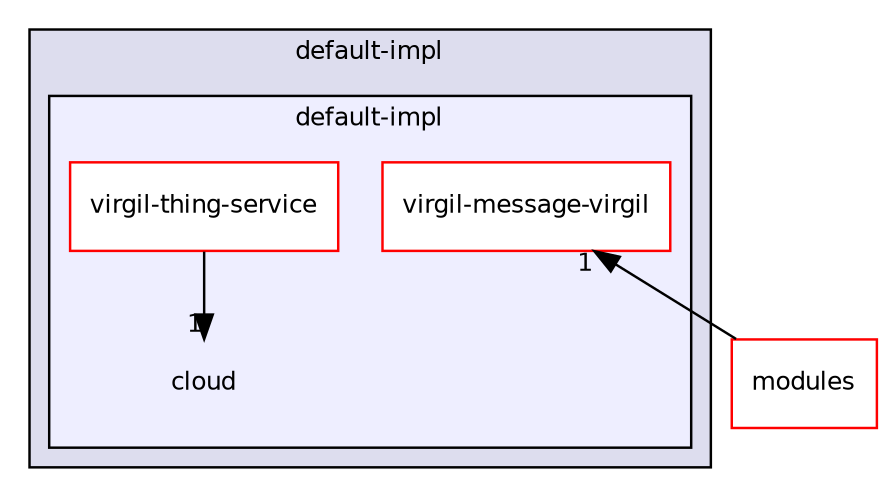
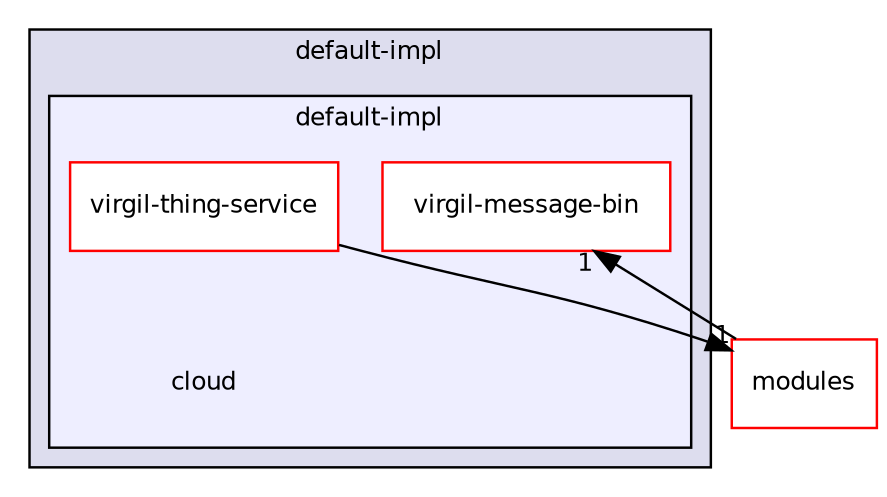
node "virgil-message-virgil": label "virgil-message-virgil" -> "virgil-message-bin"
edge "virgil-thing-service" -> "cloud": now "virgil-thing-service" -> "modules"
